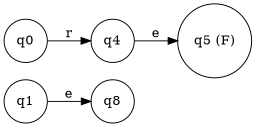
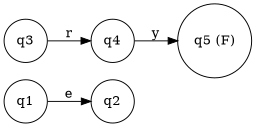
edge "q4" -> "q5 (F)": label "e" -> "y"
node "q0": label "q0" -> "q3"
node "q8": label "q8" -> "q2"
